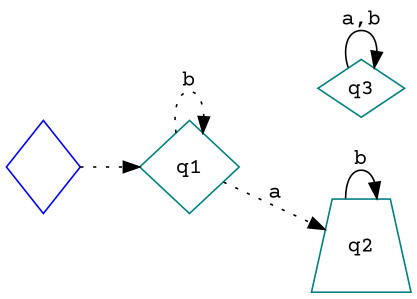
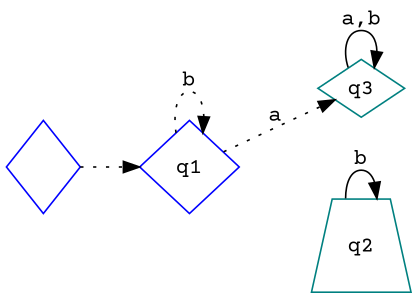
node "q1": color teal -> blue
edge "q1" -> "q2": now "q1" -> "q3"
